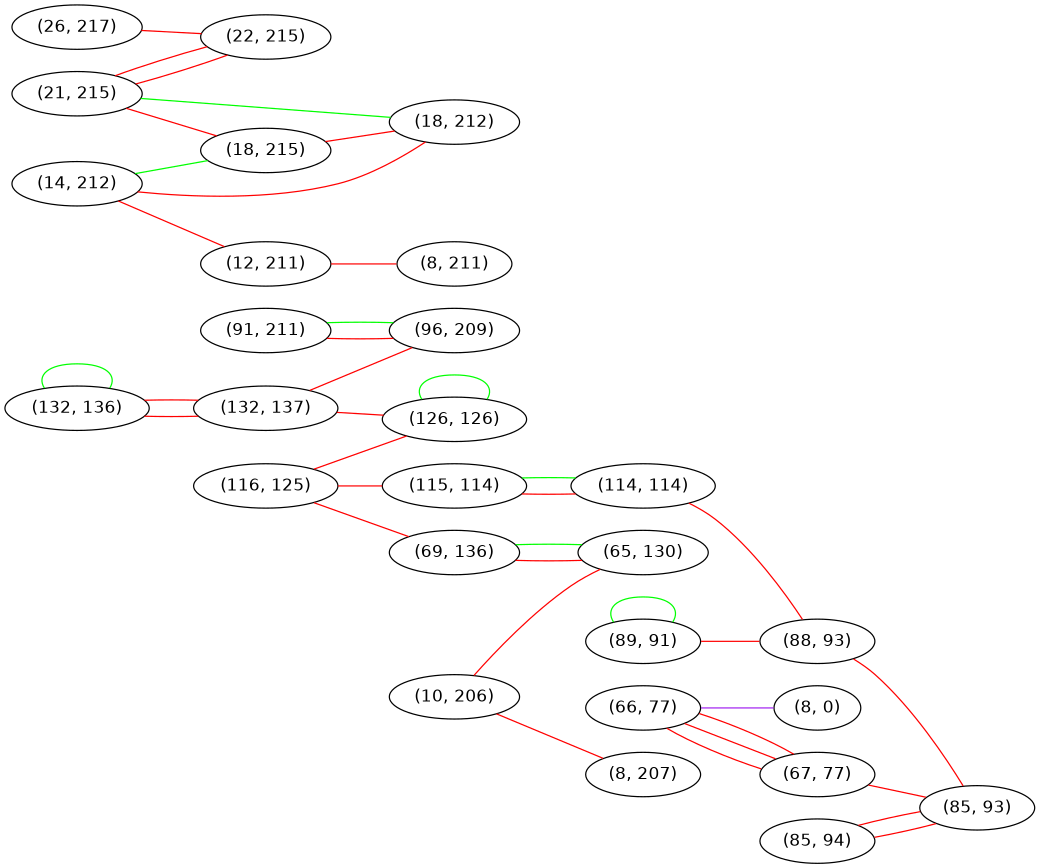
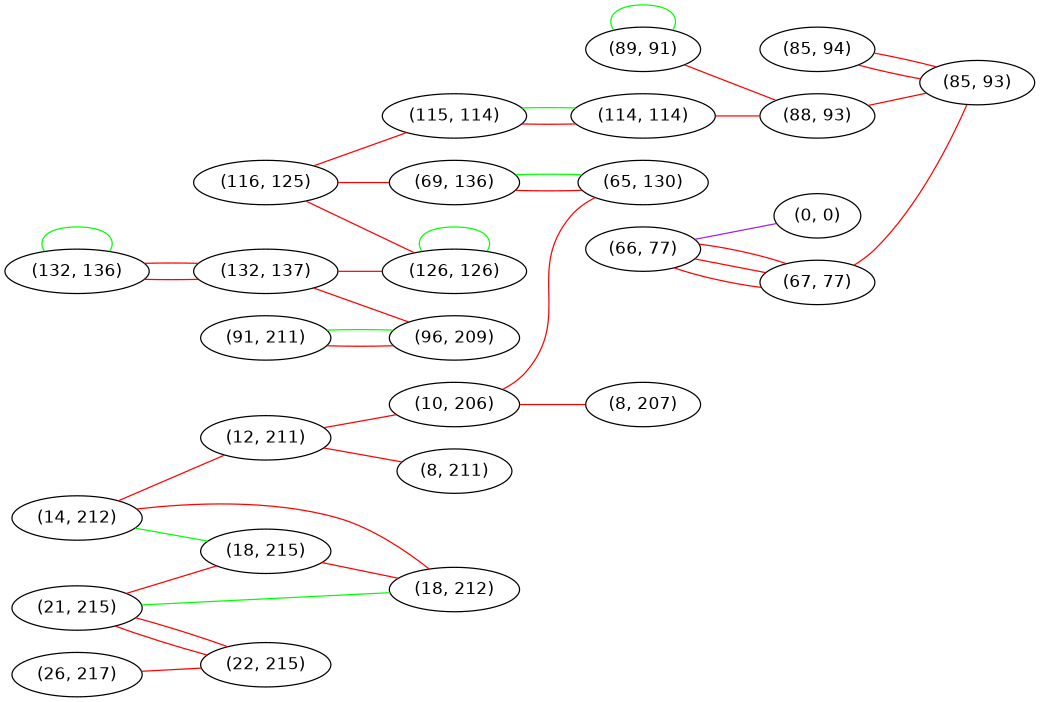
edge "(10, 206)" -- "(12, 211)": added
node "(8, 0)": label "(8, 0)" -> "(0, 0)"
